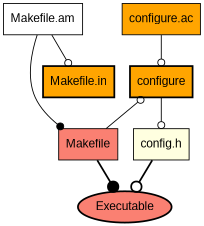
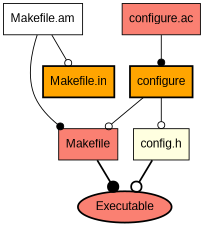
node "configure.ac": fillcolor orange -> salmon
edge "configure.ac" -> "configure": arrowhead odot -> dot
edge "Makefile" -> "configure": reversed
